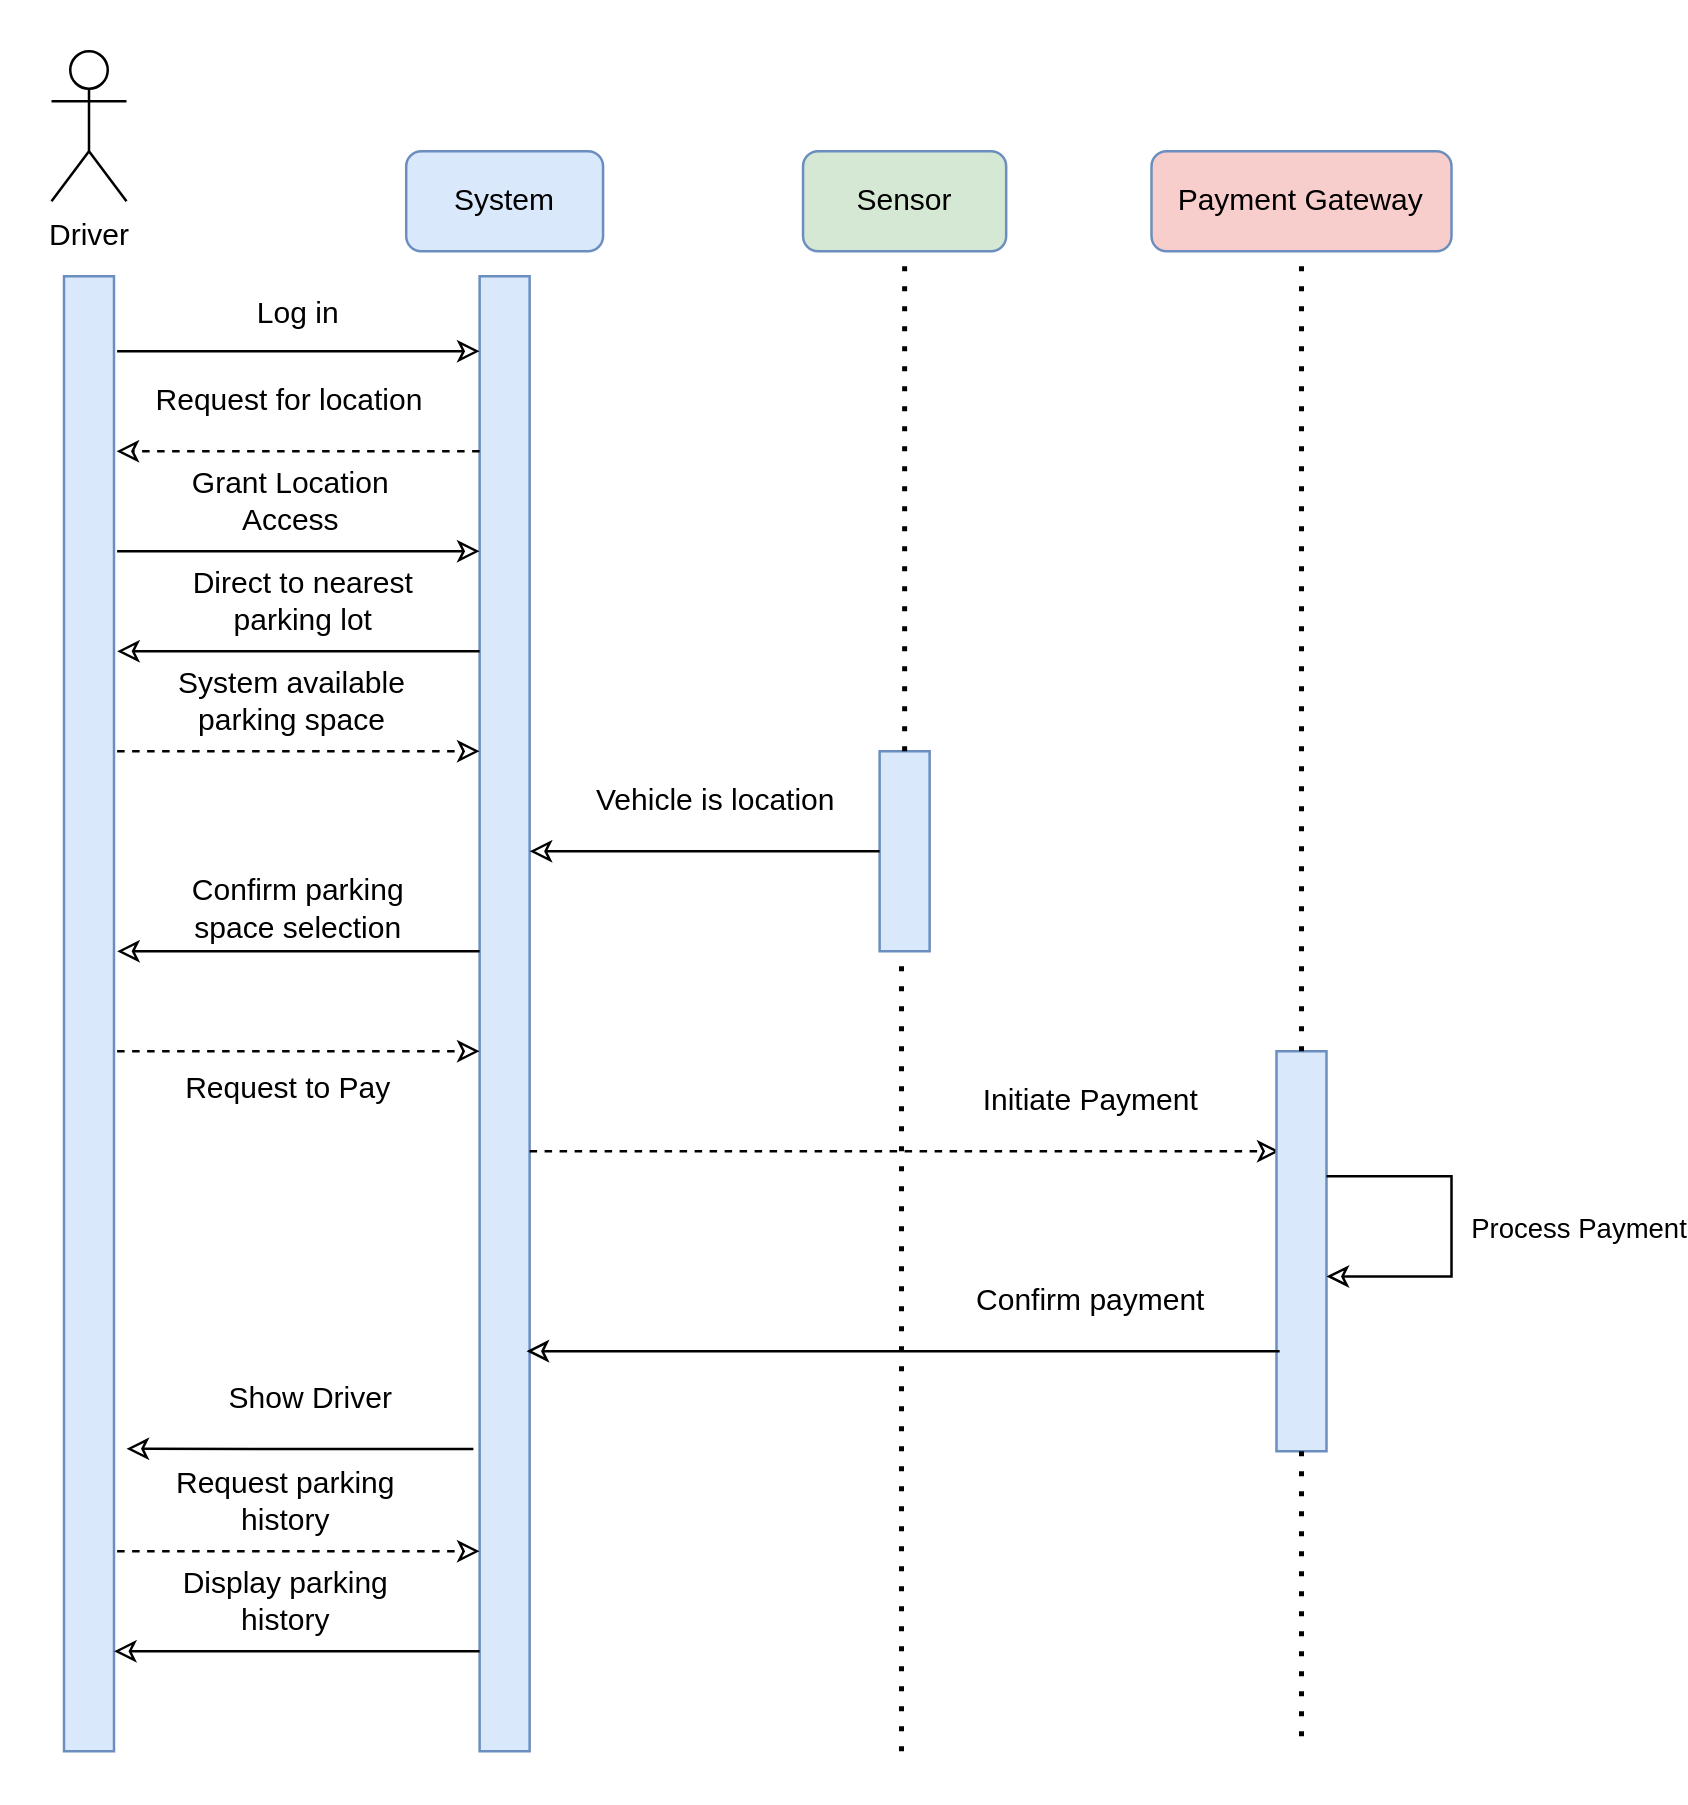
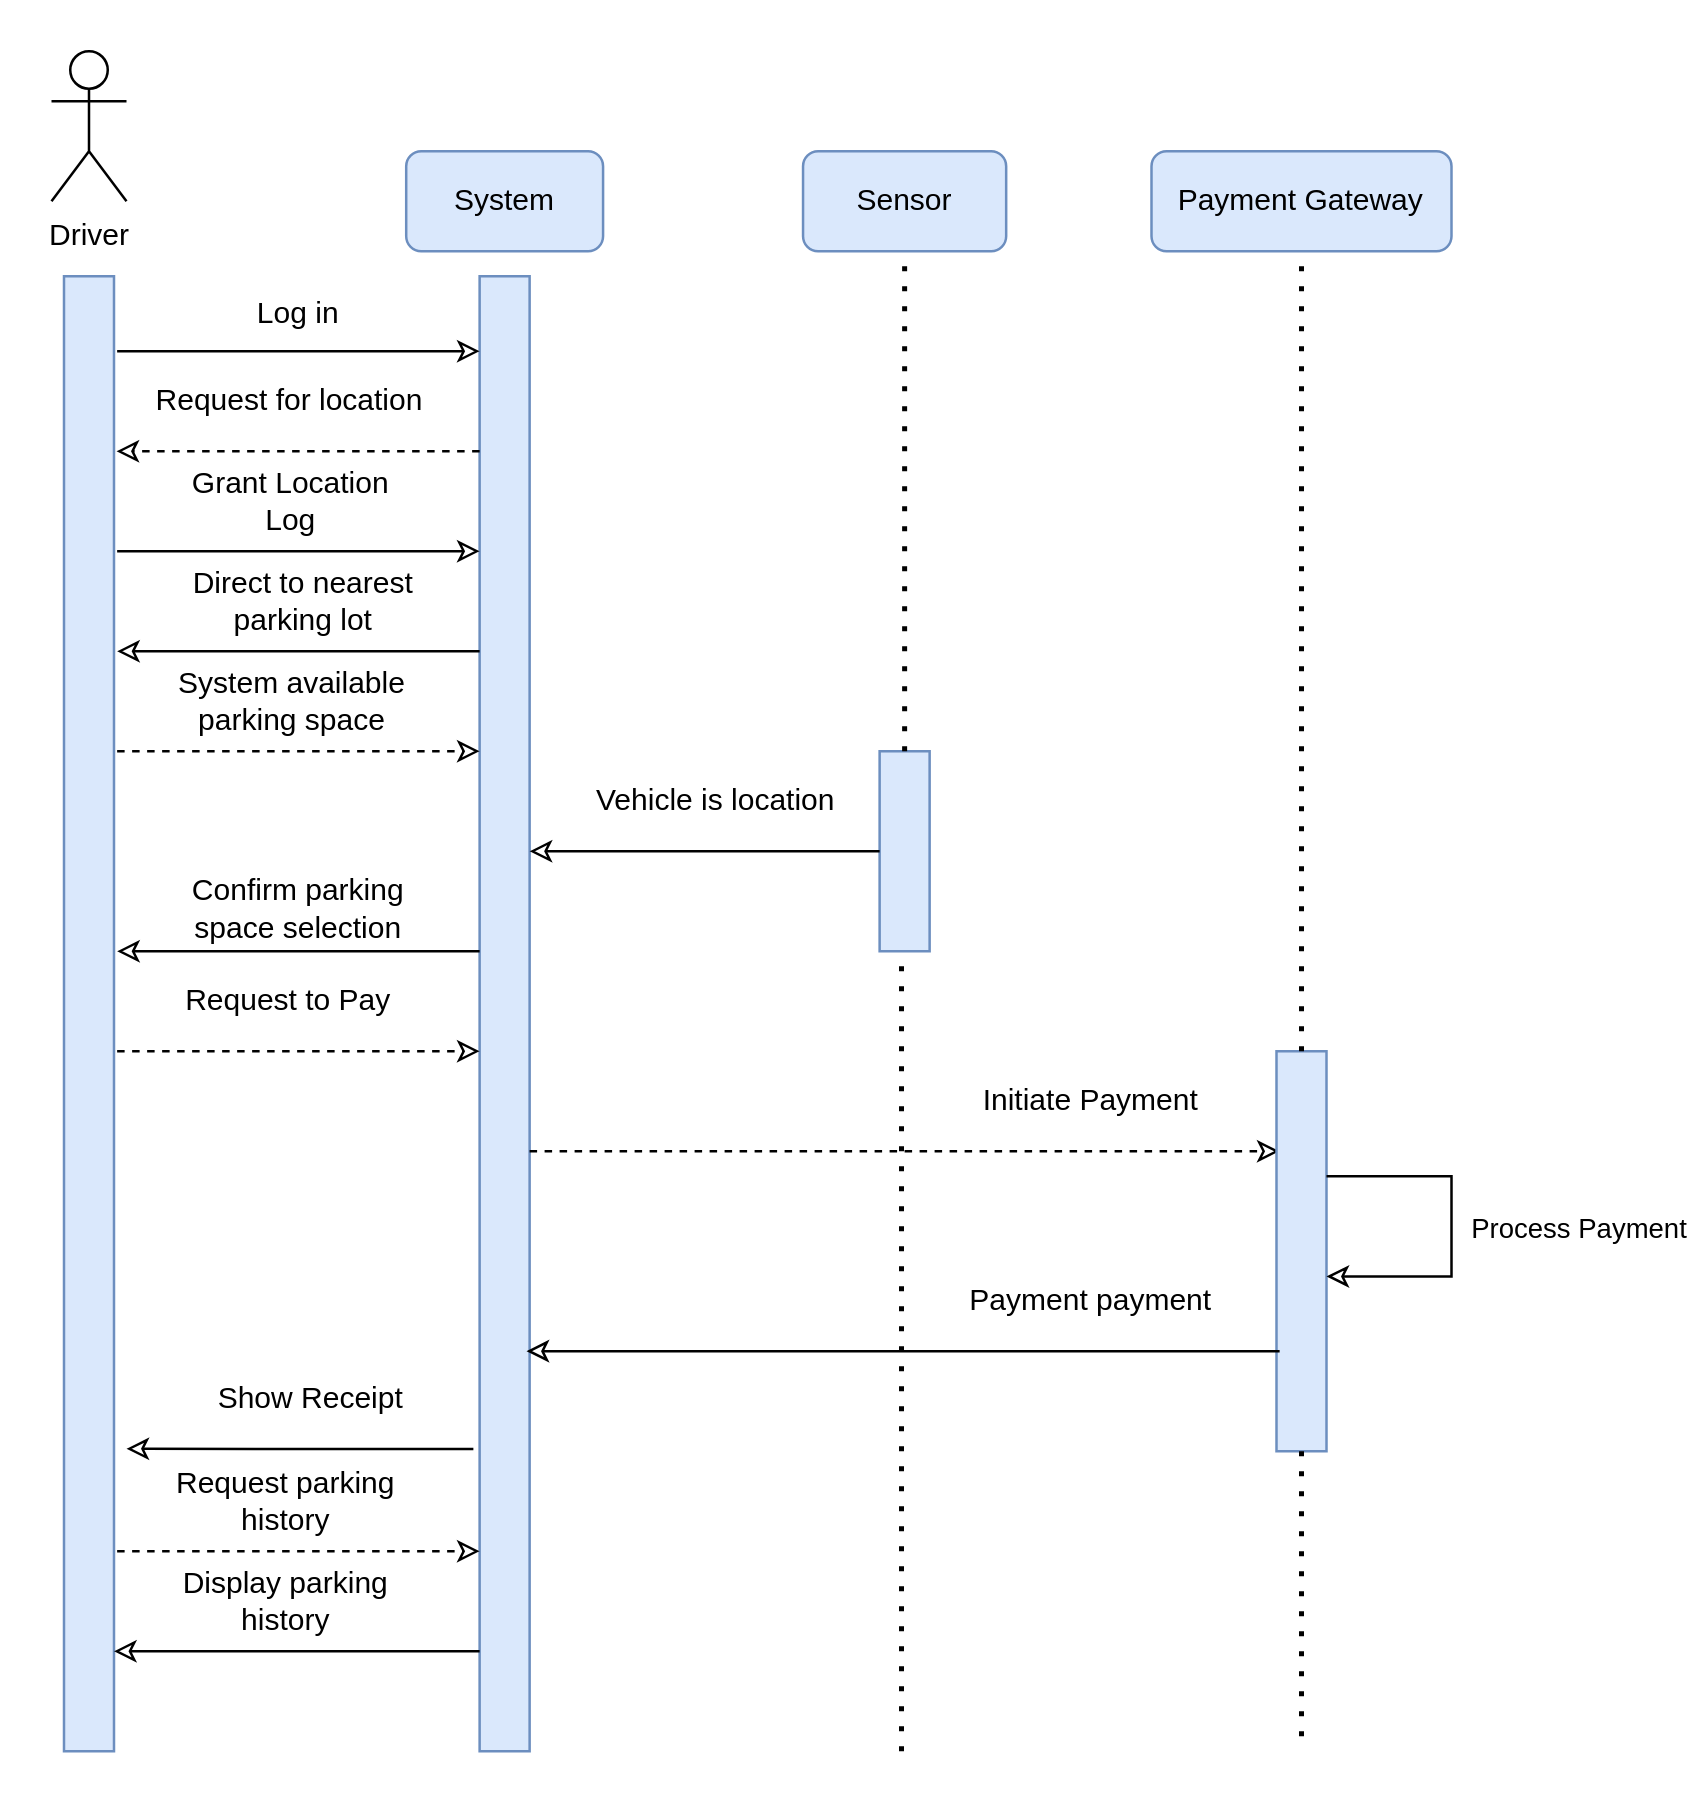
node "Sensor": fillcolor #d5e8d4 -> #dae8fc
node "Payment Gateway": fillcolor #f8cecc -> #dae8fc
node "Grant Location Access": label "Grant Location Access" -> "Grant Location Log"
node "Request to Pay": moved (289, 1089) -> (289, 1001)
node "Confirm payment": label "Confirm payment" -> "Payment payment"
node "Show Driver": label "Show Driver" -> "Show Receipt"
